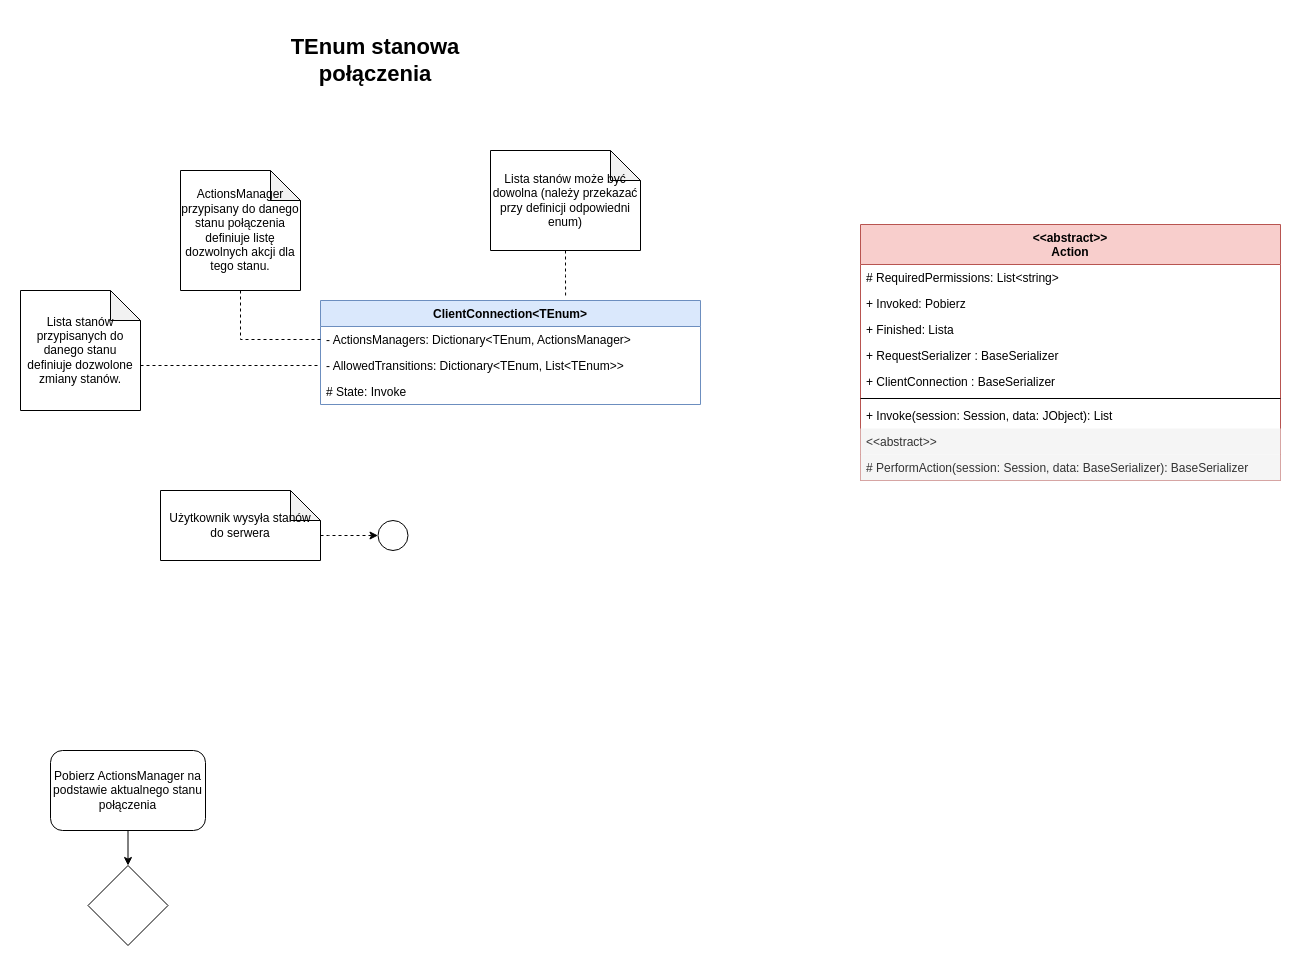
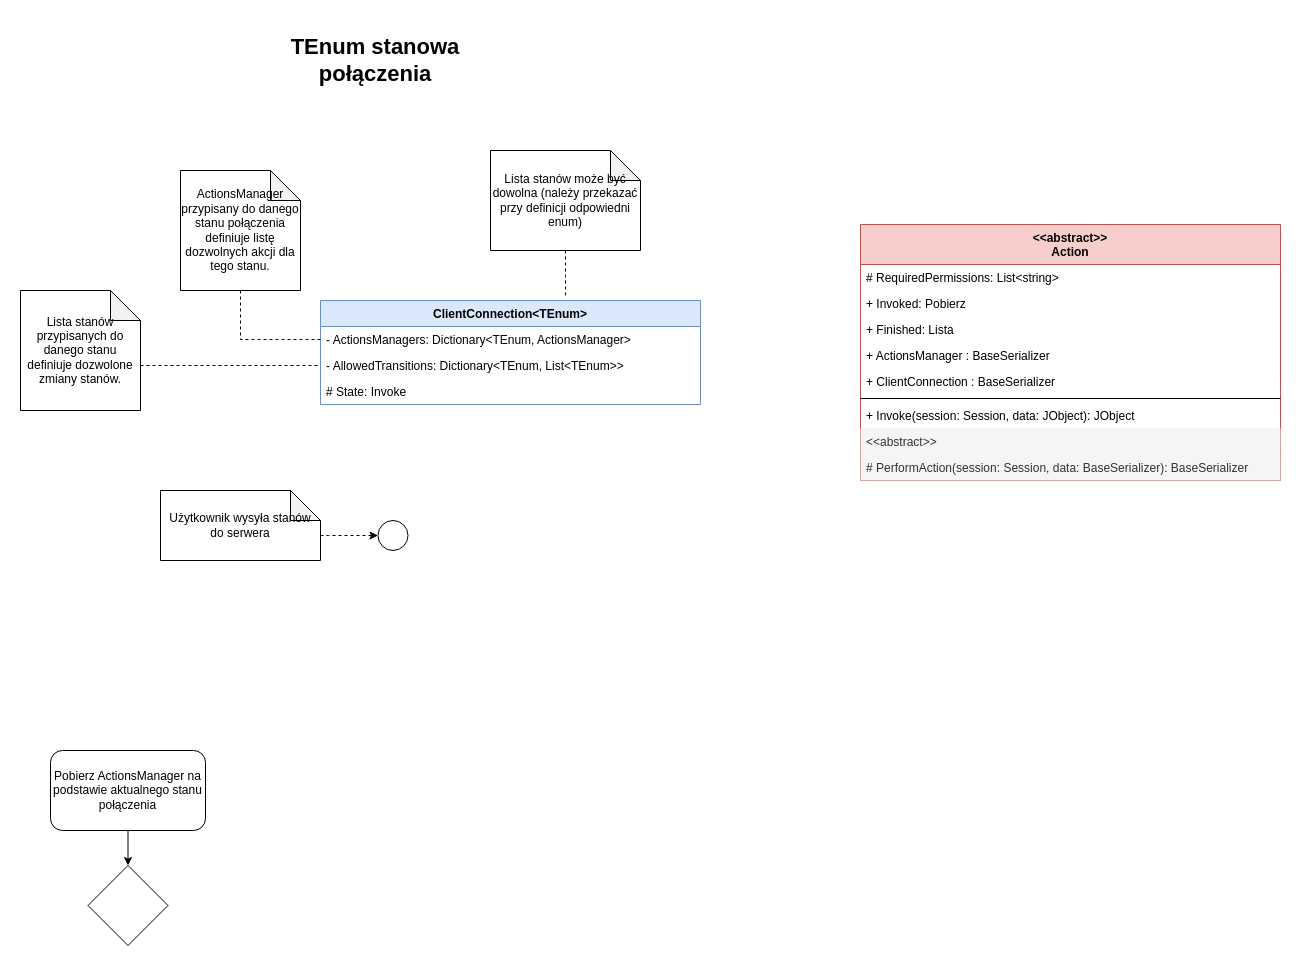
node "+ RequestSerializer : BaseSerializer": label "+ RequestSerializer : BaseSerializer" -> "+ ActionsManager : BaseSerializer"
node "+ Invoke(session: Session, data: JObject): List": label "+ Invoke(session: Session, data: JObject): List" -> "+ Invoke(session: Session, data: JObject): JObject"
